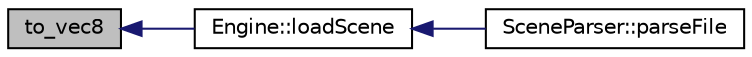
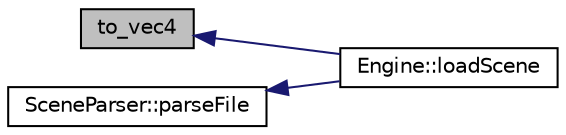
node "to_vec8": label "to_vec8" -> "to_vec4"
edge "SceneParser::parseFile" -> "Engine::loadScene": reversed
